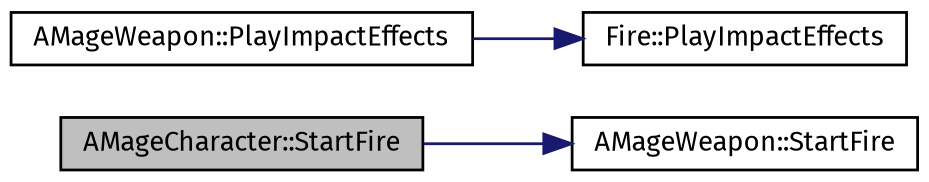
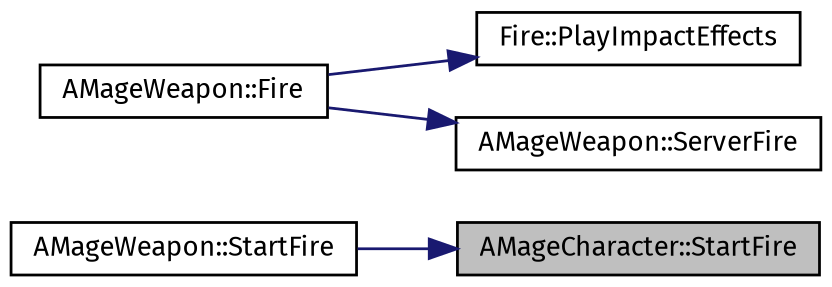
node "AMageWeapon::PlayImpactEffects": label "AMageWeapon::PlayImpactEffects" -> "AMageWeapon::Fire"
edge "AMageCharacter::StartFire" -> "AMageWeapon::StartFire": reversed
node "AMageWeapon::ServerFire": added
